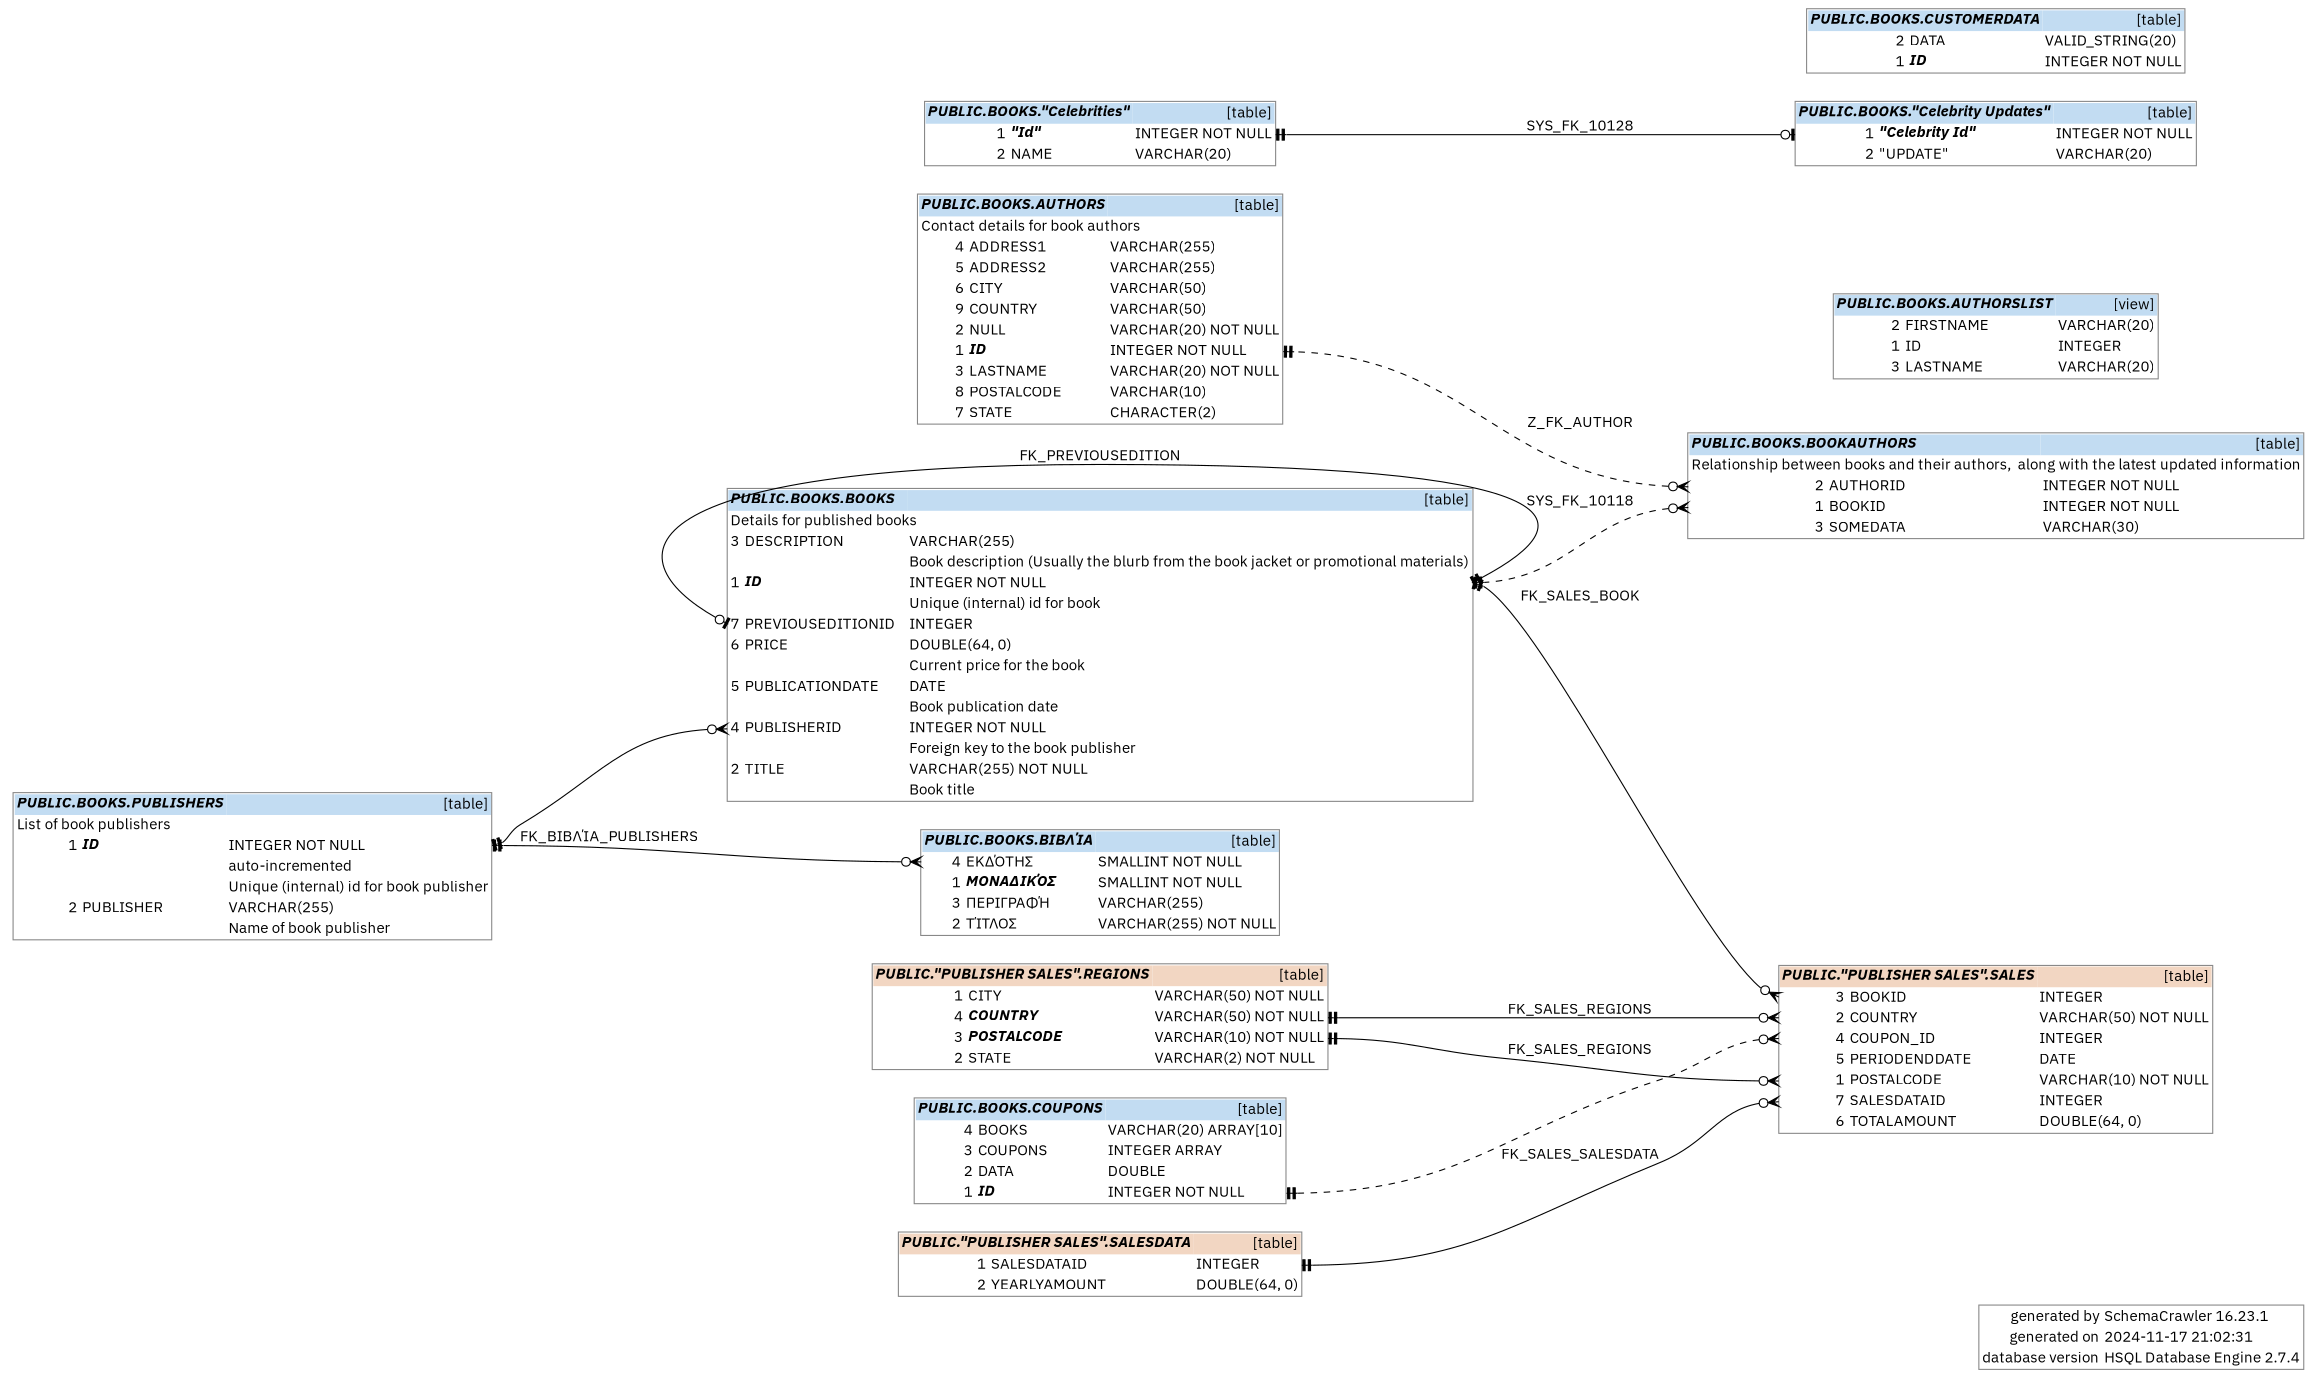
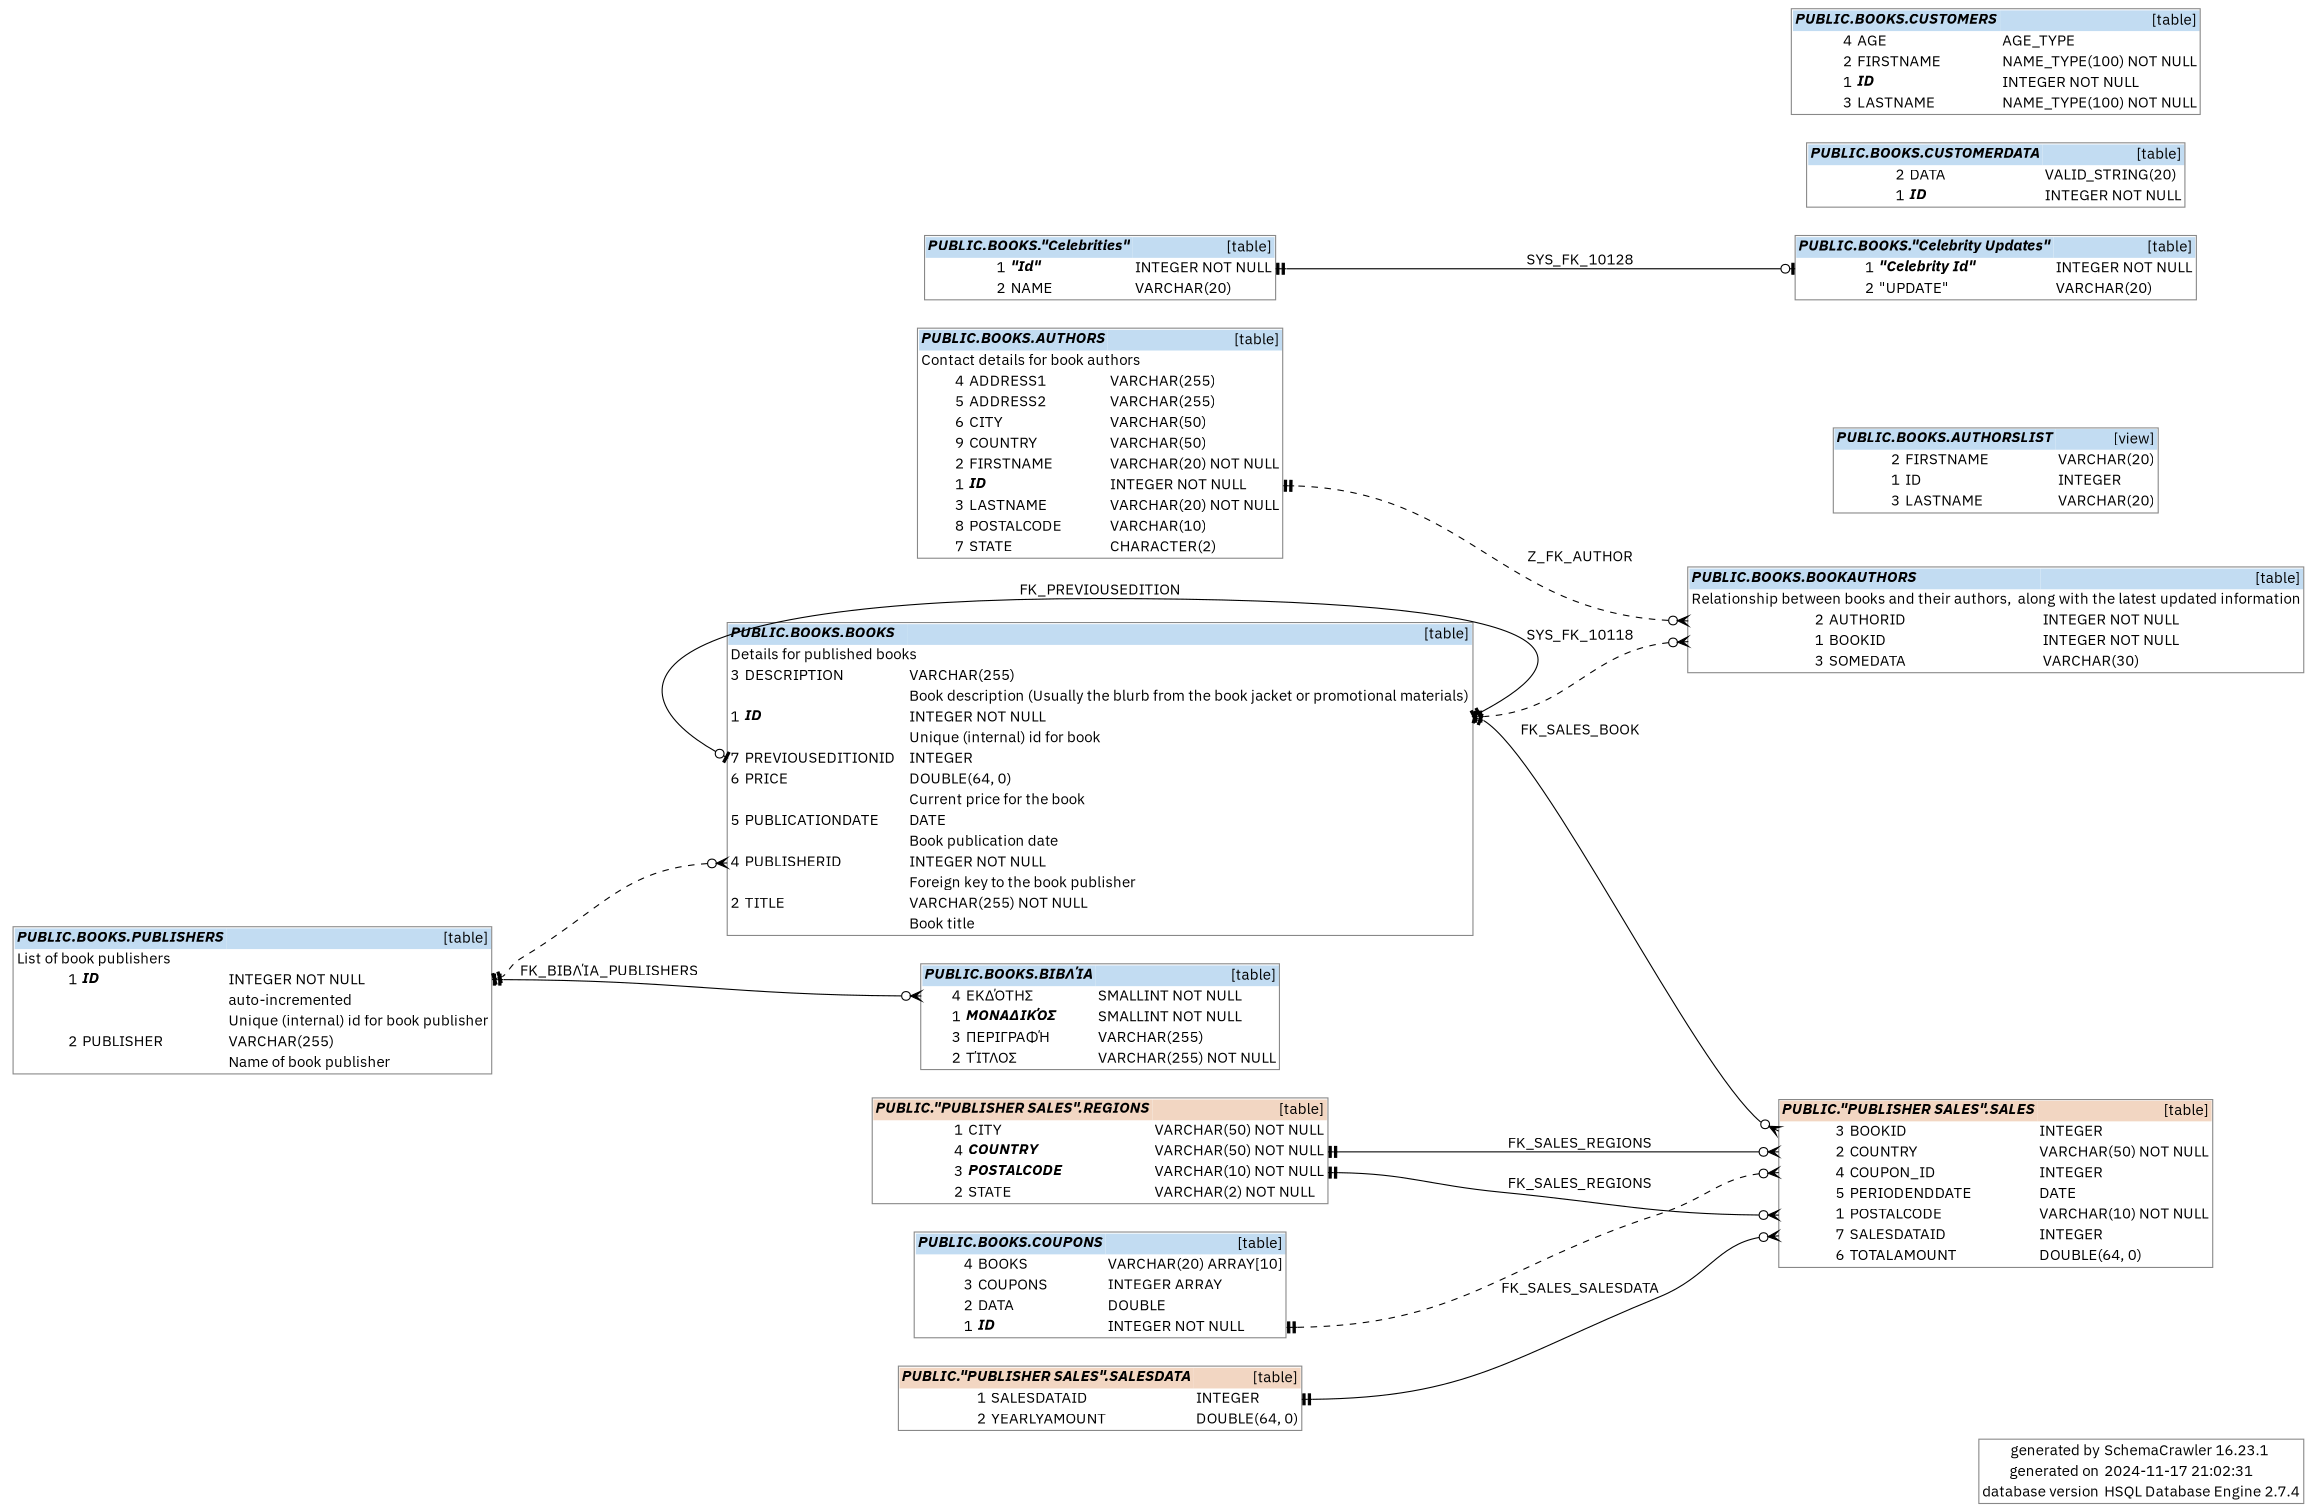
node "PUBLIC.BOOKS.CUSTOMERS": added
node "PUBLIC.BOOKS.AUTHORS": text "NULL" -> "FIRSTNAME"
edge "PUBLIC.BOOKS.BOOKS" -- "PUBLIC.BOOKS.PUBLISHERS": style solid -> dashed
